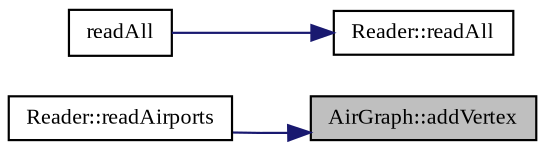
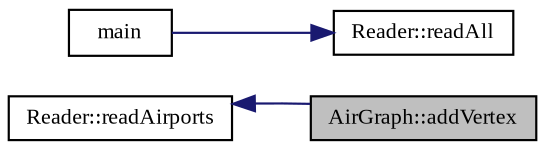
node "readAll": label "readAll" -> "main"
edge "Reader::readAirports" -> "AirGraph::addVertex": reversed
